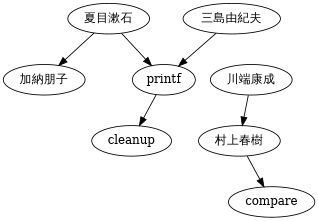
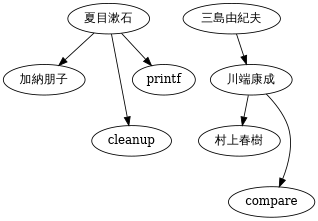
edge "三島由紀夫" -> "printf": now "三島由紀夫" -> "川端康成"
edge "printf" -> "cleanup": now "夏目漱石" -> "cleanup"
edge "村上春樹" -> "compare": now "川端康成" -> "compare"
